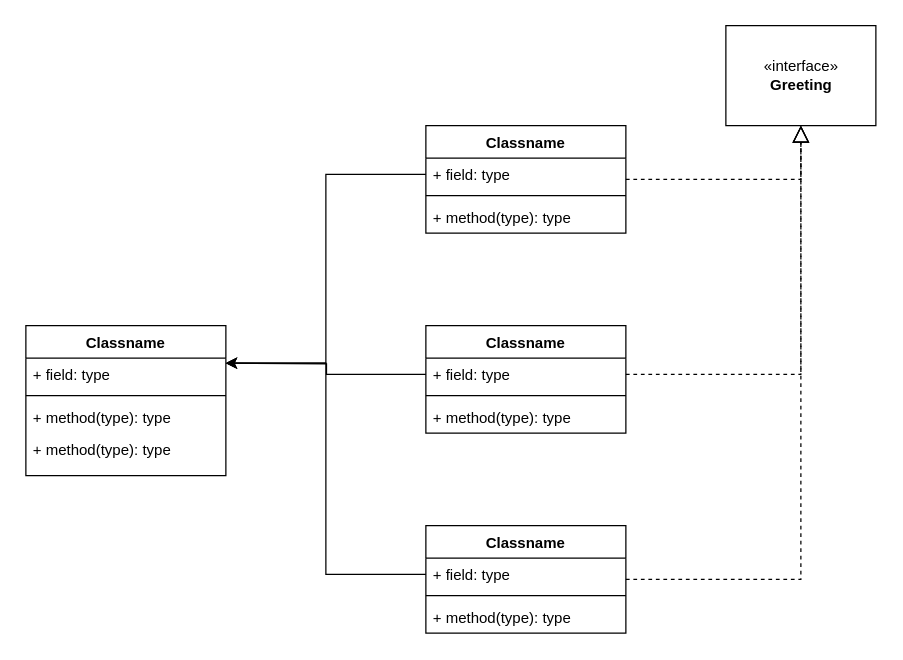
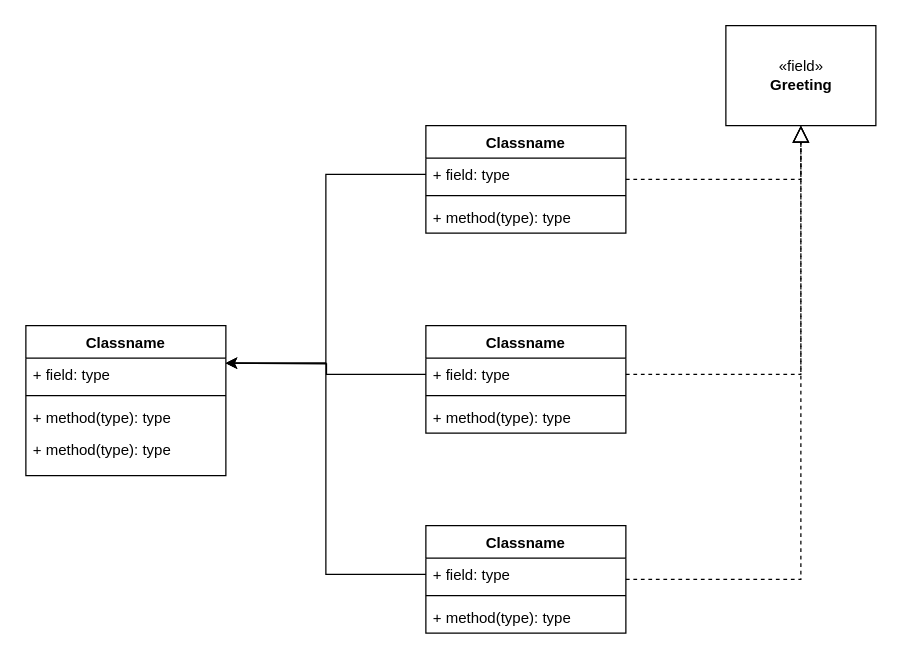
node "«interface» Greeting": label "«interface» Greeting" -> "«field» Greeting"
